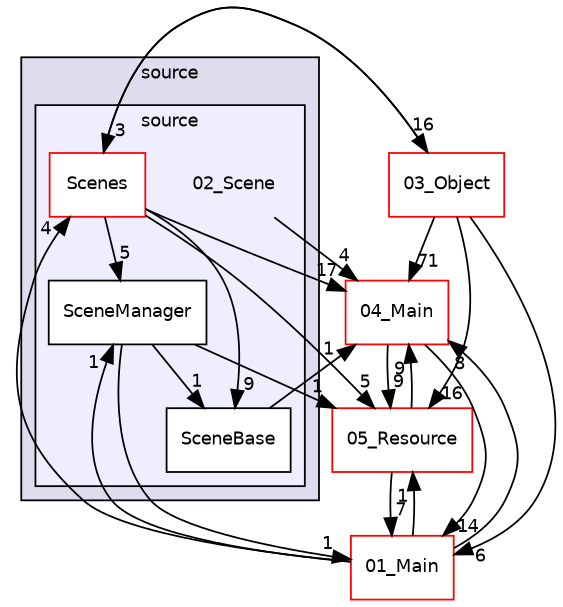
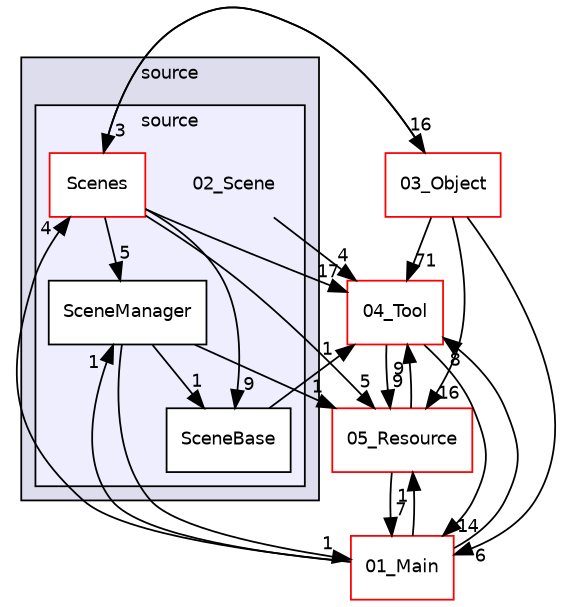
node "04_Main": label "04_Main" -> "04_Tool"
